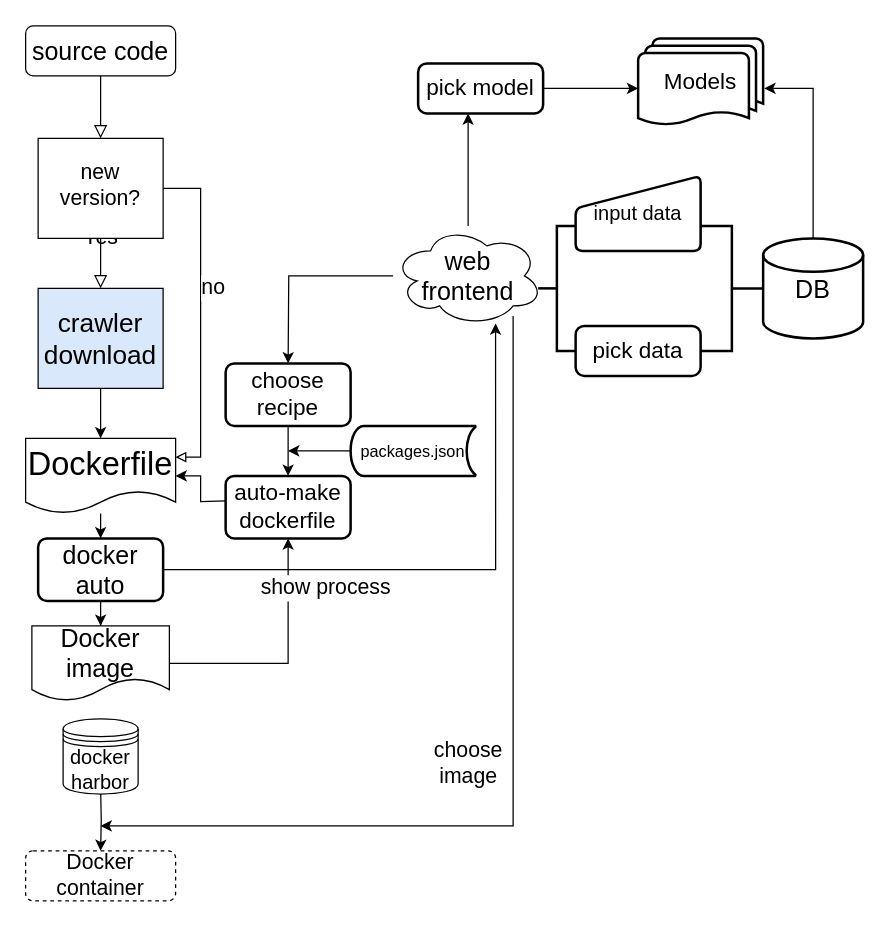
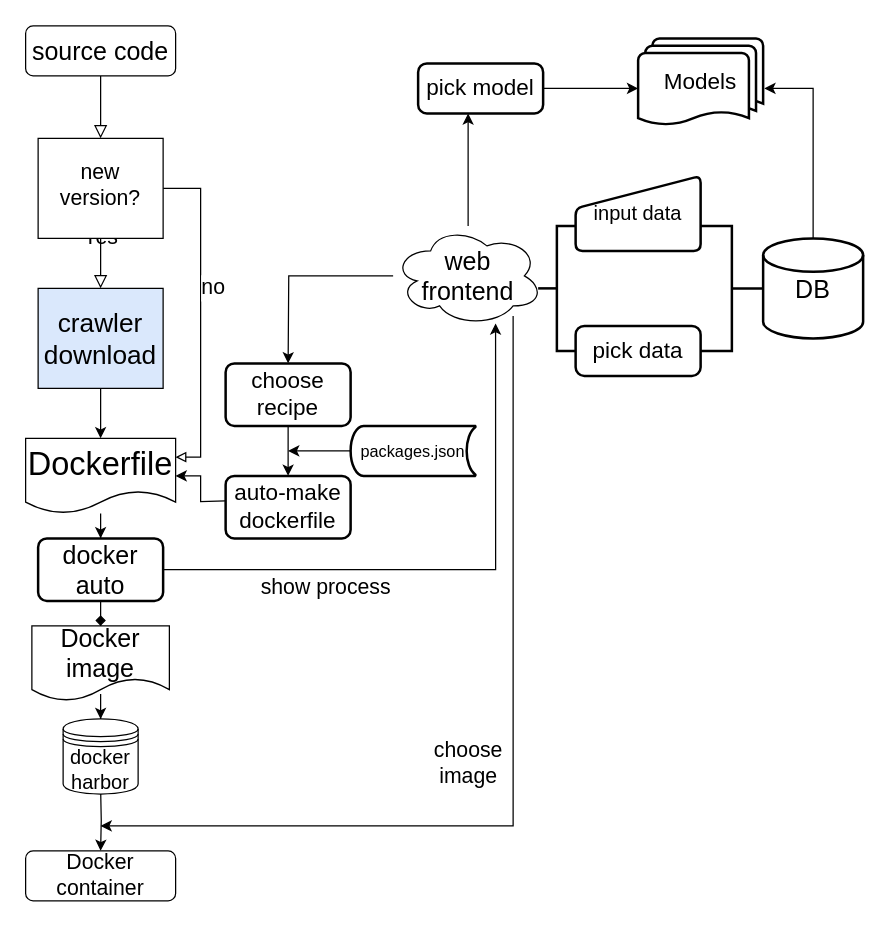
edge "docker auto" -> "Docker image": arrowhead classic -> diamond
edge "Docker image" -> "auto-make dockerfile": now "Docker image" -> "docker harbor"
node "Docker container": style dashed -> solid
